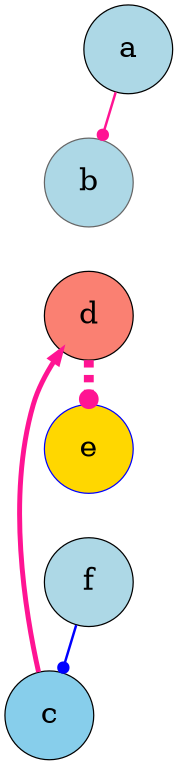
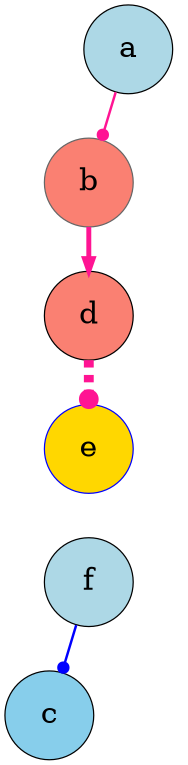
node "b": fillcolor lightblue -> salmon
edge "c" -> "d": now "b" -> "d"
